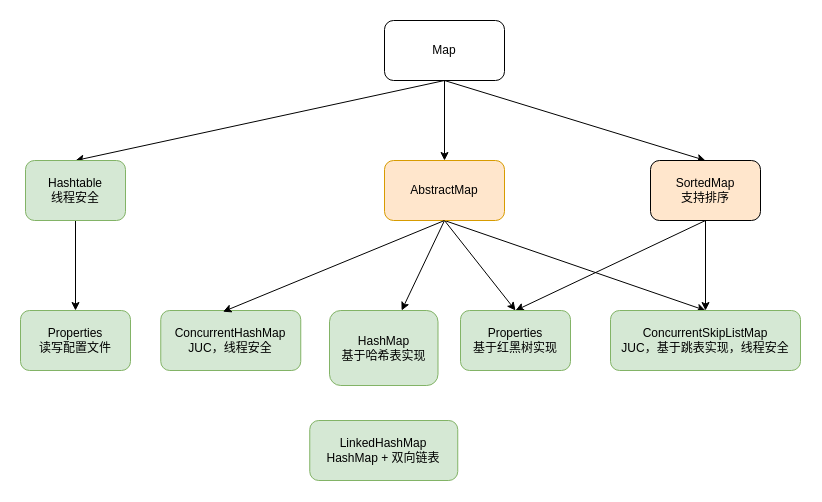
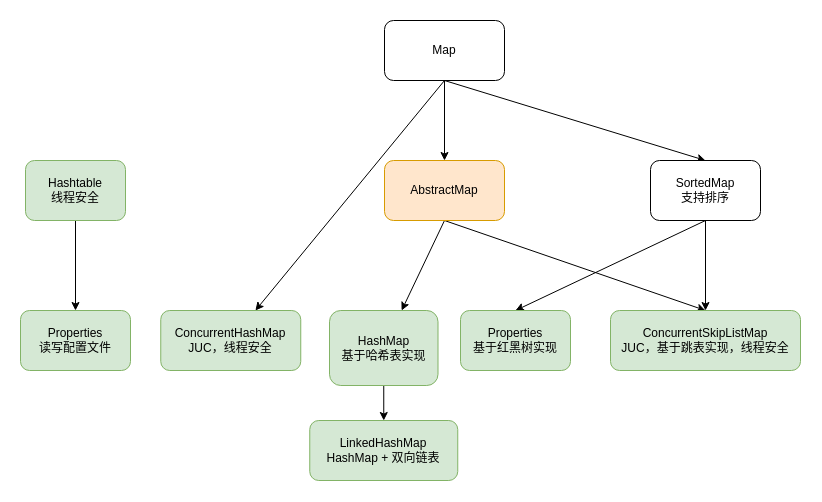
edge "Map" -> "Hashtable 线程安全": now "Map" -> "ConcurrentHashMap JUC，线程安全"
node "SortedMap 支持排序": fillcolor #ffe6cc -> #ffffff
edge "AbstractMap" -> "ConcurrentHashMap JUC，线程安全": removed
edge "AbstractMap" -> "Properties 基于红黑树实现": removed
edge "HashMap 基于哈希表实现" -> "LinkedHashMap HashMap + 双向链表": added
